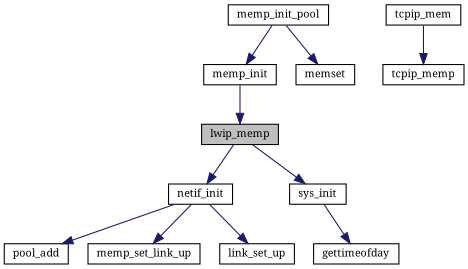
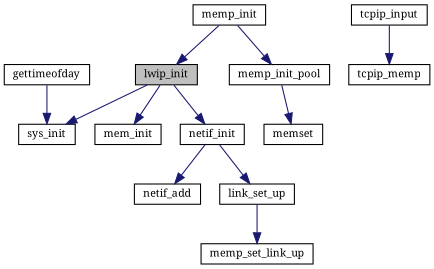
node "tcpip_mem": label "tcpip_mem" -> "tcpip_input"
edge "memp_init_pool" -> "memp_init": reversed
node "mem_init": added
node "lwip_memp": label "lwip_memp" -> "lwip_init"
edge "netif_init" -> "memp_set_link_up": now "link_set_up" -> "memp_set_link_up"
edge "sys_init" -> "gettimeofday": reversed
node "pool_add": label "pool_add" -> "netif_add"
